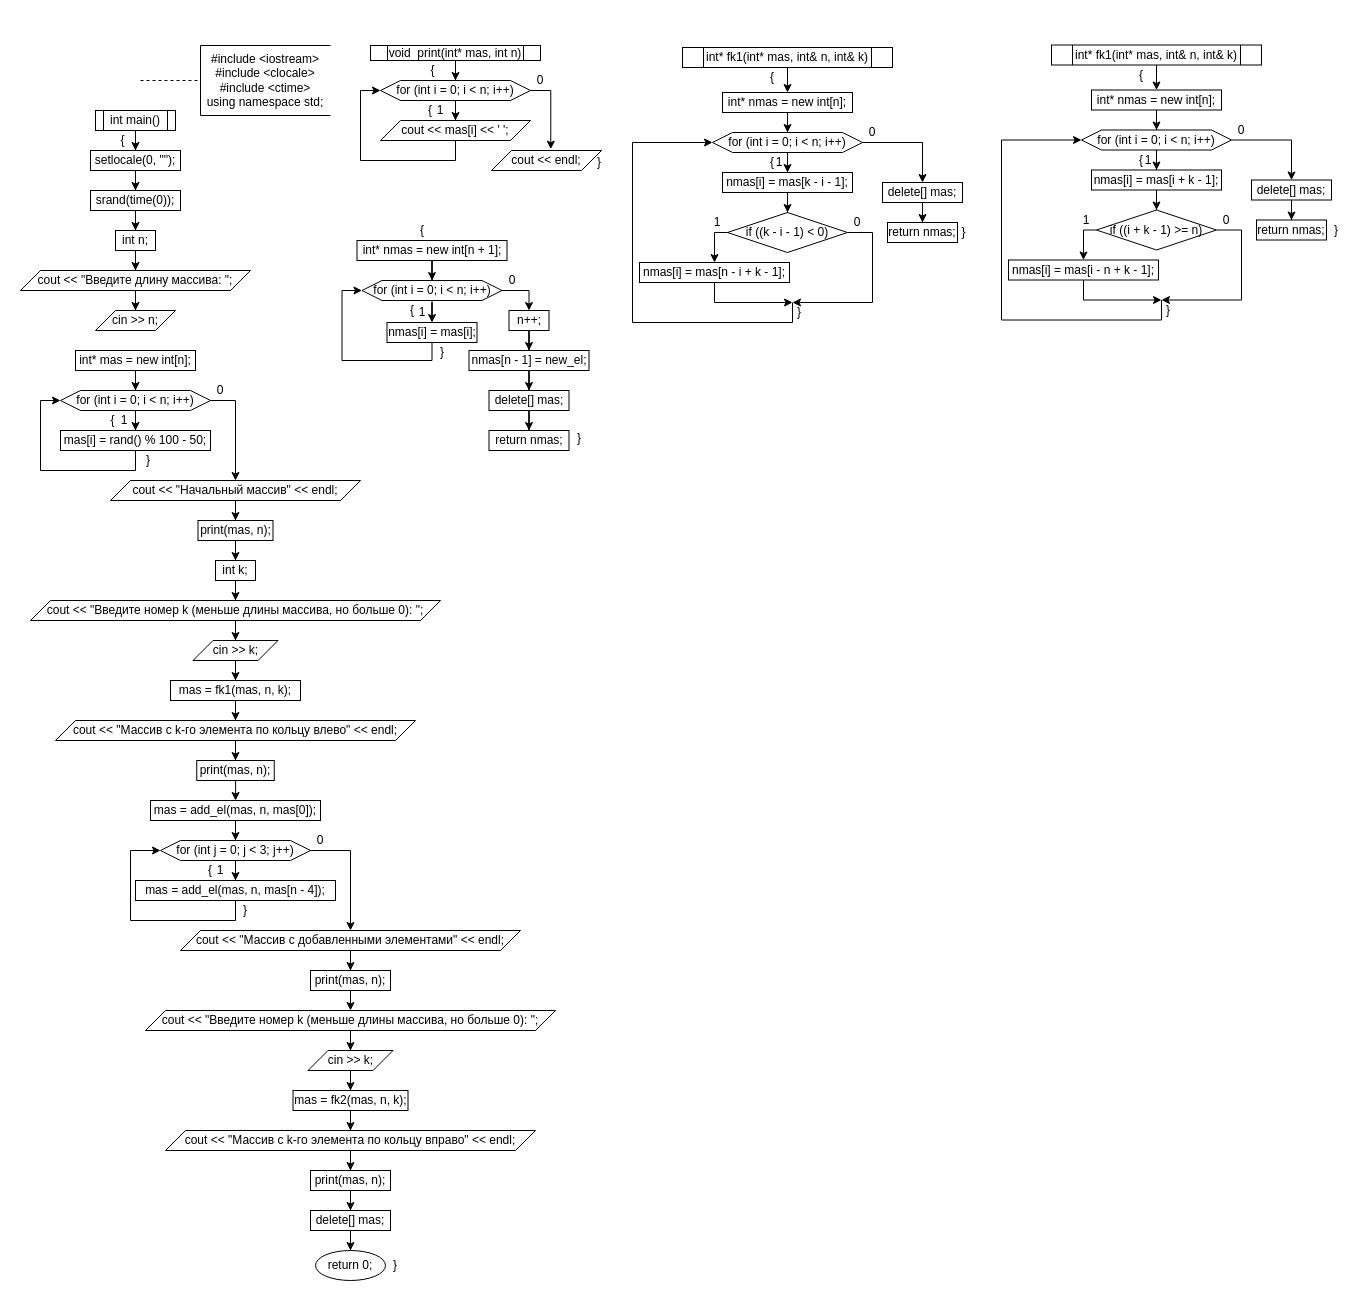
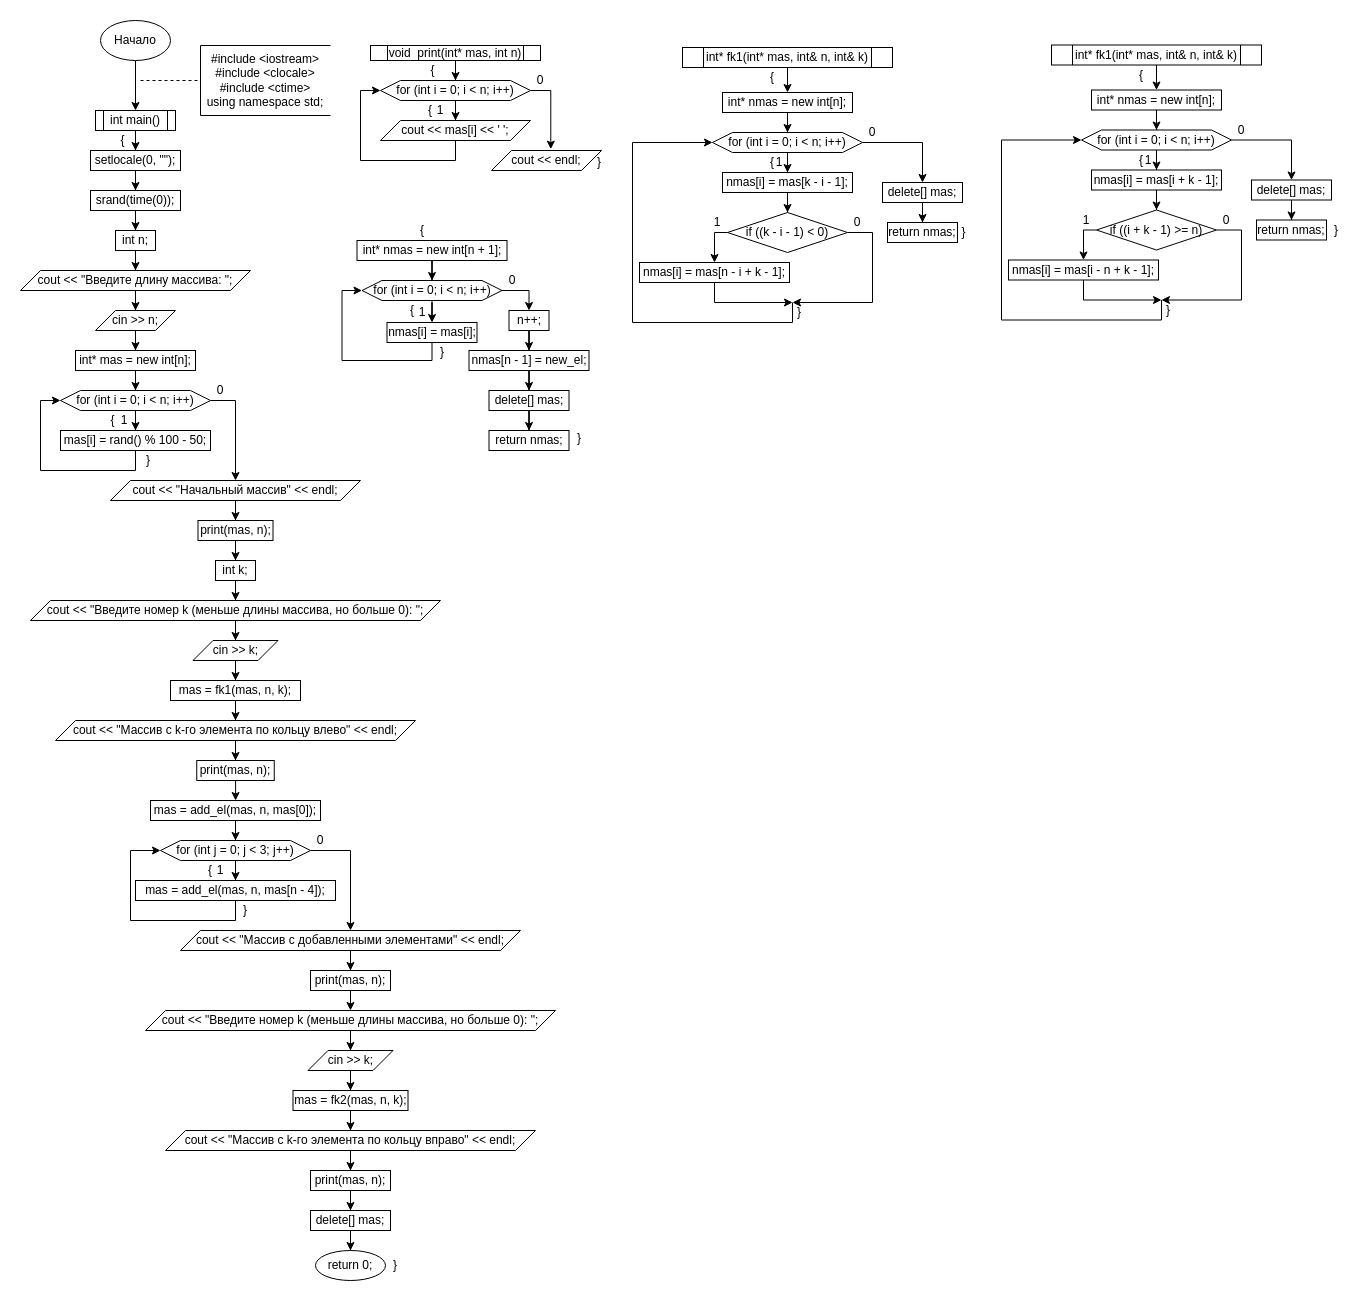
node "Начало": added
edge "Начало" -> "int main()": added
edge "cin >> n;" -> "int* mas = new int[n];": added
